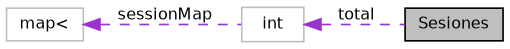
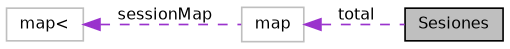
node "int": label "int" -> "map"
